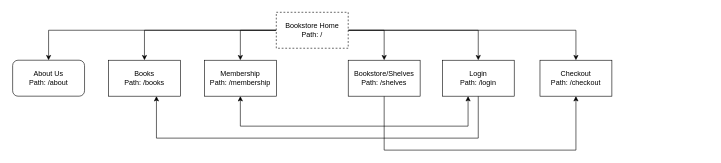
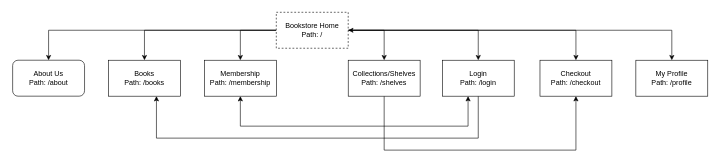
edge "Bookstore Home Path: /" -- "My Profile Path: /profile": added
node "Bookstore/Shelves Path: /shelves": label "Bookstore/Shelves Path: /shelves" -> "Collections/Shelves Path: /shelves"
node "My Profile Path: /profile": added
